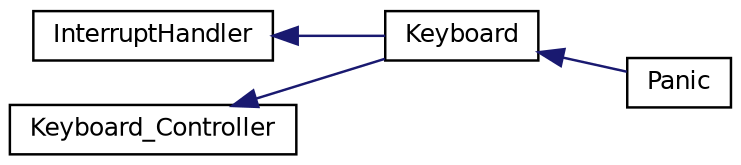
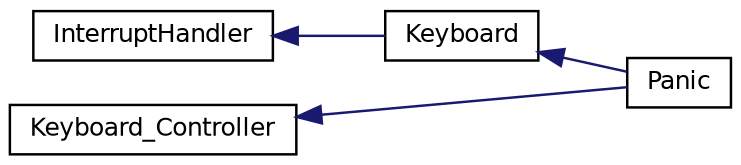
edge "Keyboard" -> "Keyboard_Controller": now "Panic" -> "Keyboard_Controller"
